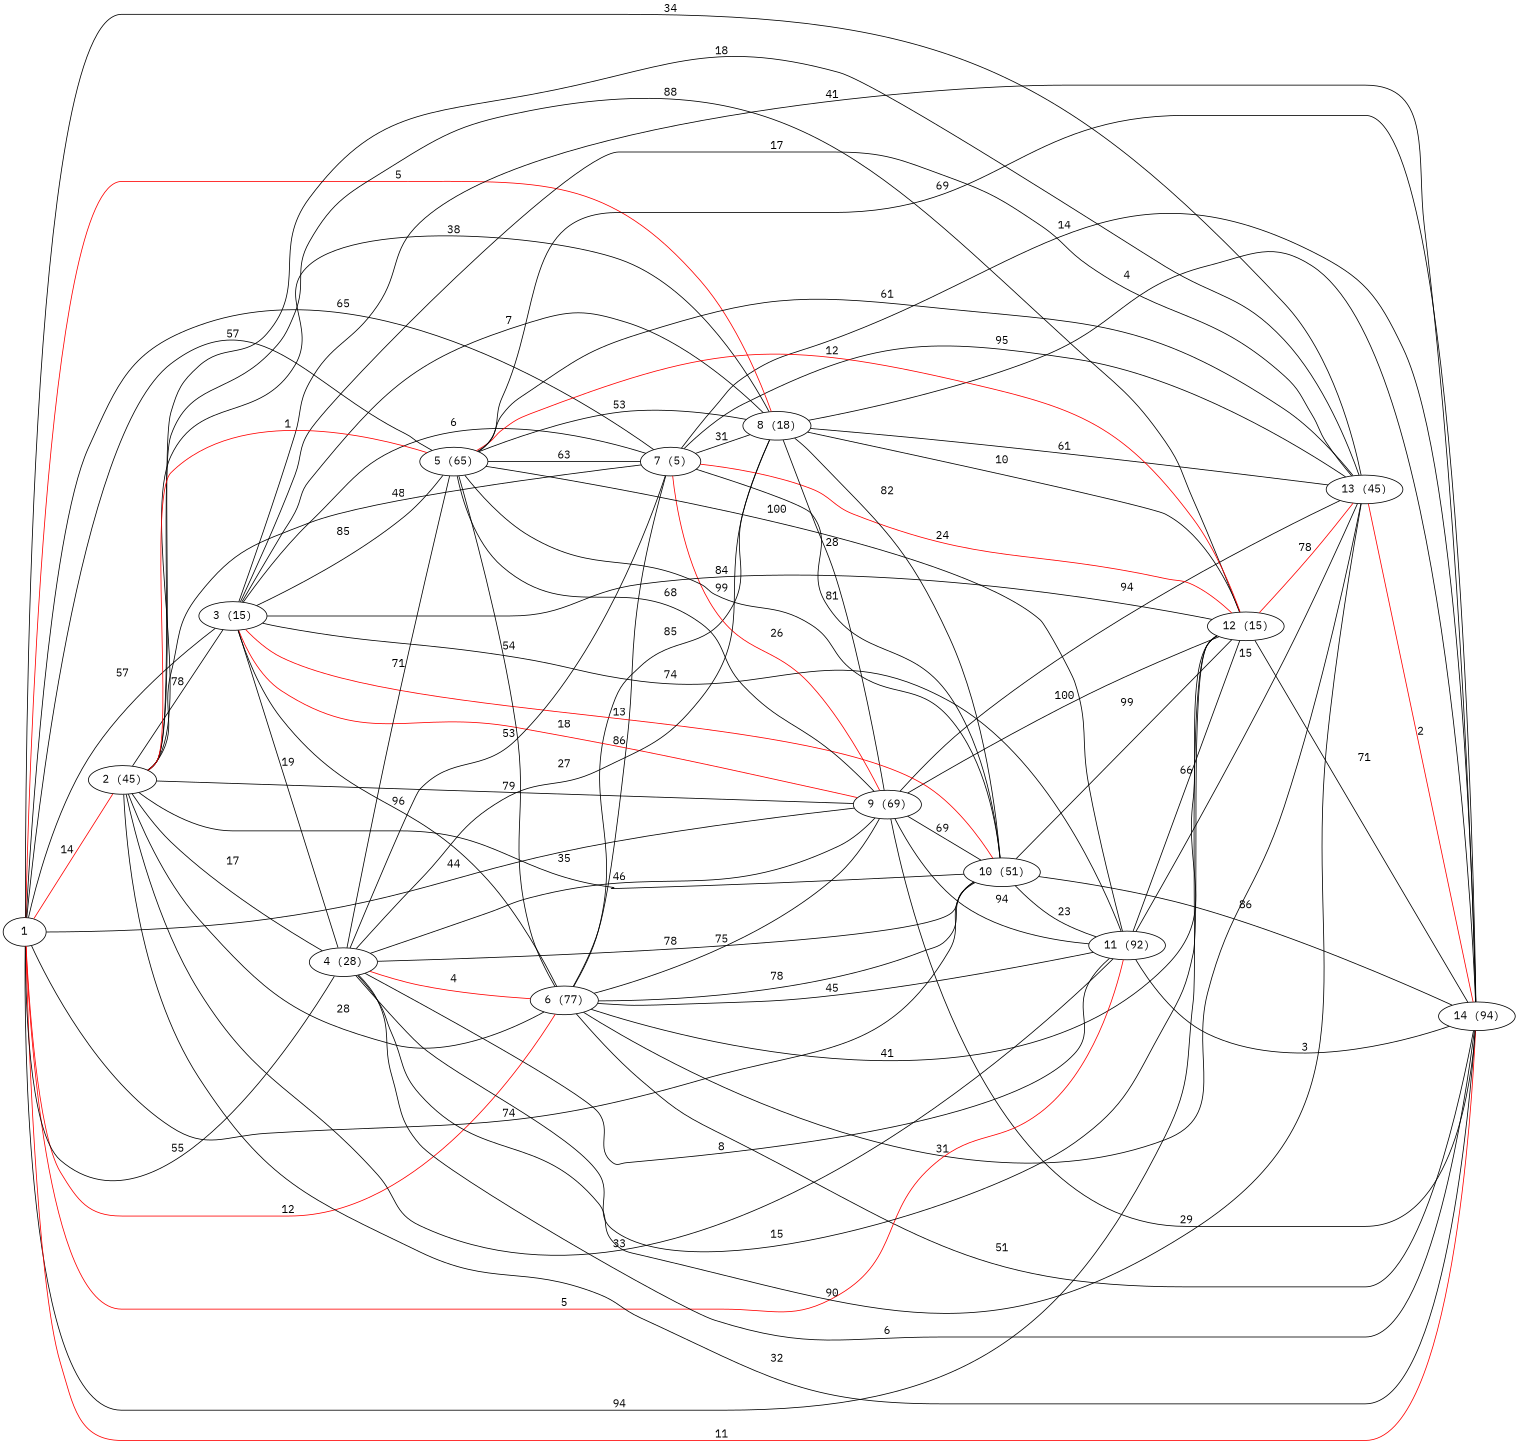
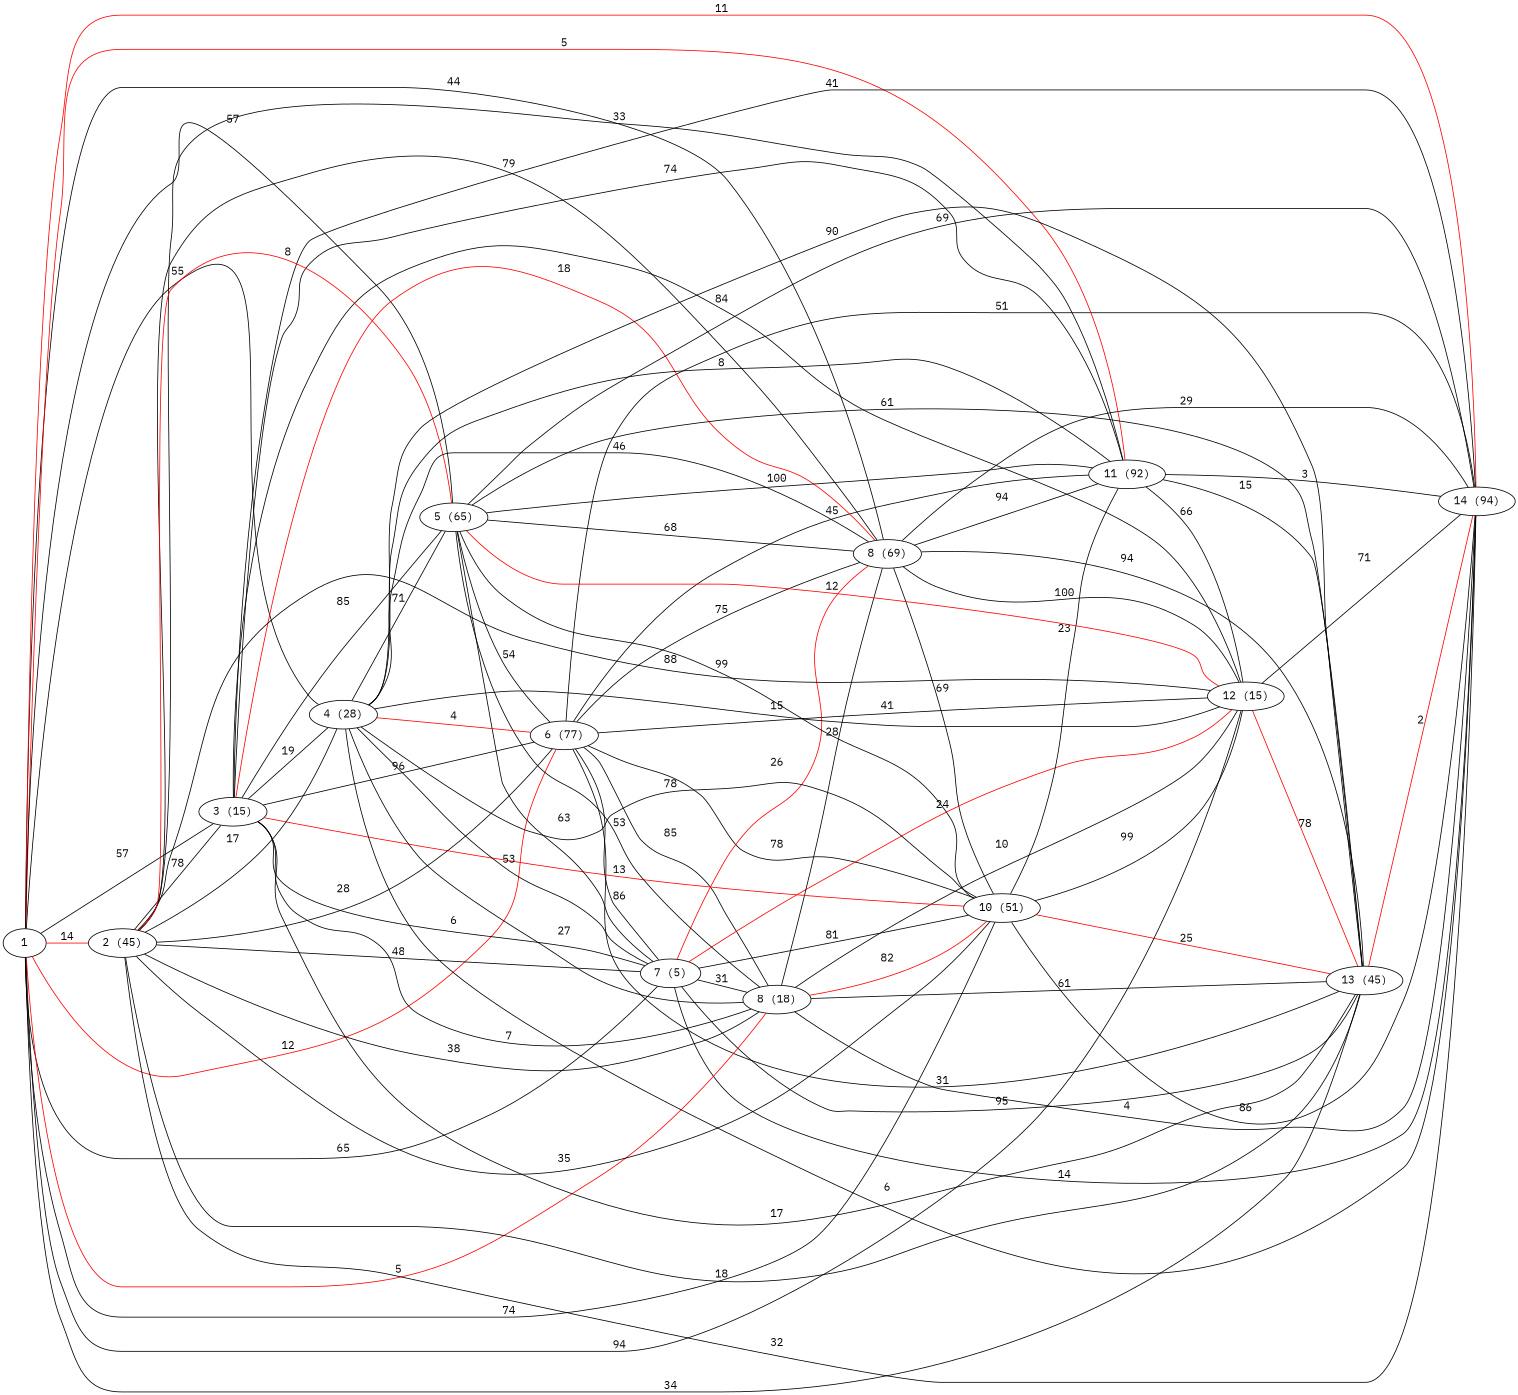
edge "5 (65)" -- "2 (45)": label "1" -> "8"
edge "8 (18)" -- "10 (51)": color black -> red
node "9 (69)": label "9 (69)" -> "8 (69)"
edge "10 (51)" -- "13 (45)": added, label "25"
